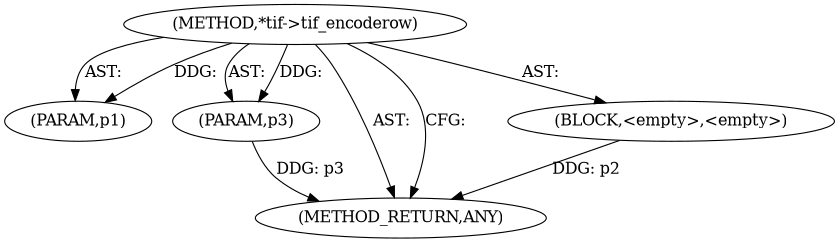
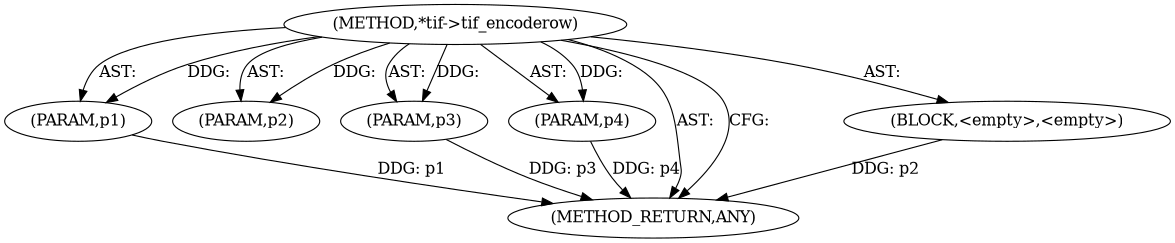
node "(PARAM,p2)": added
node "(PARAM,p4)": added
edge "(PARAM,p1)" -> "(METHOD_RETURN,ANY)": added, label "DDG: p1"
